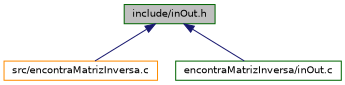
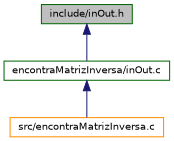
edge "src/encontraMatrizInversa.c" -> "include/inOut.h": now "src/encontraMatrizInversa.c" -> "encontraMatrizInversa/inOut.c"
